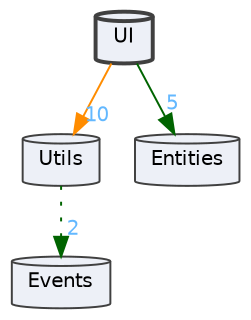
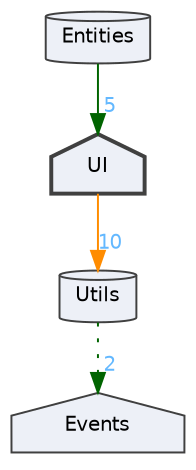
node "UI": shape cylinder -> house
edge "UI" -> "Entities": reversed
node "Events": shape cylinder -> house
